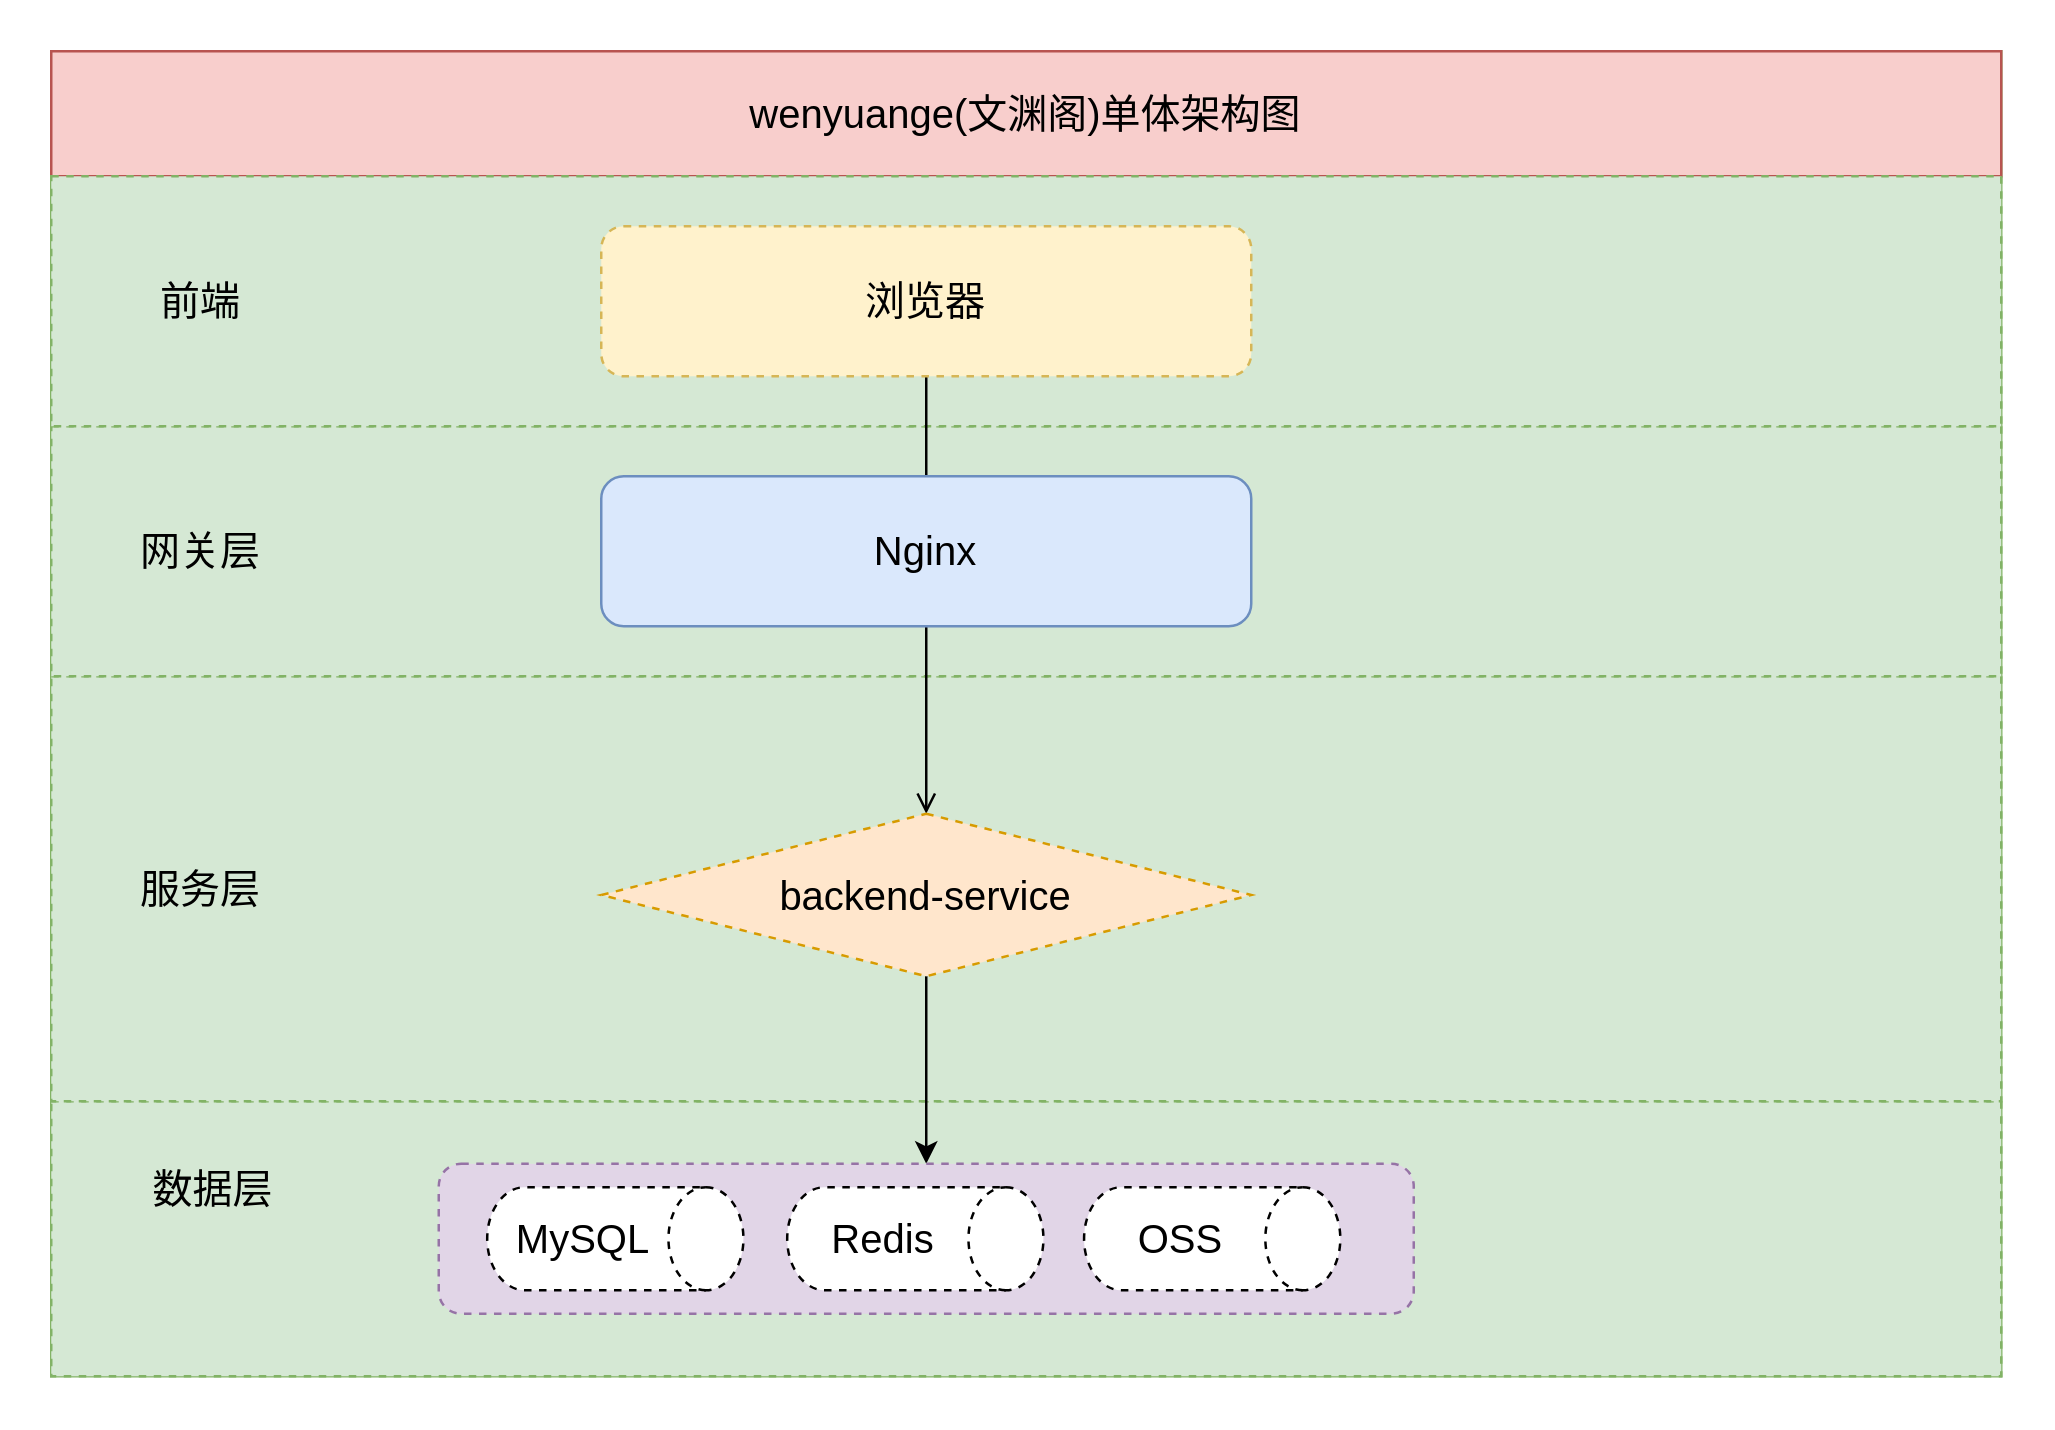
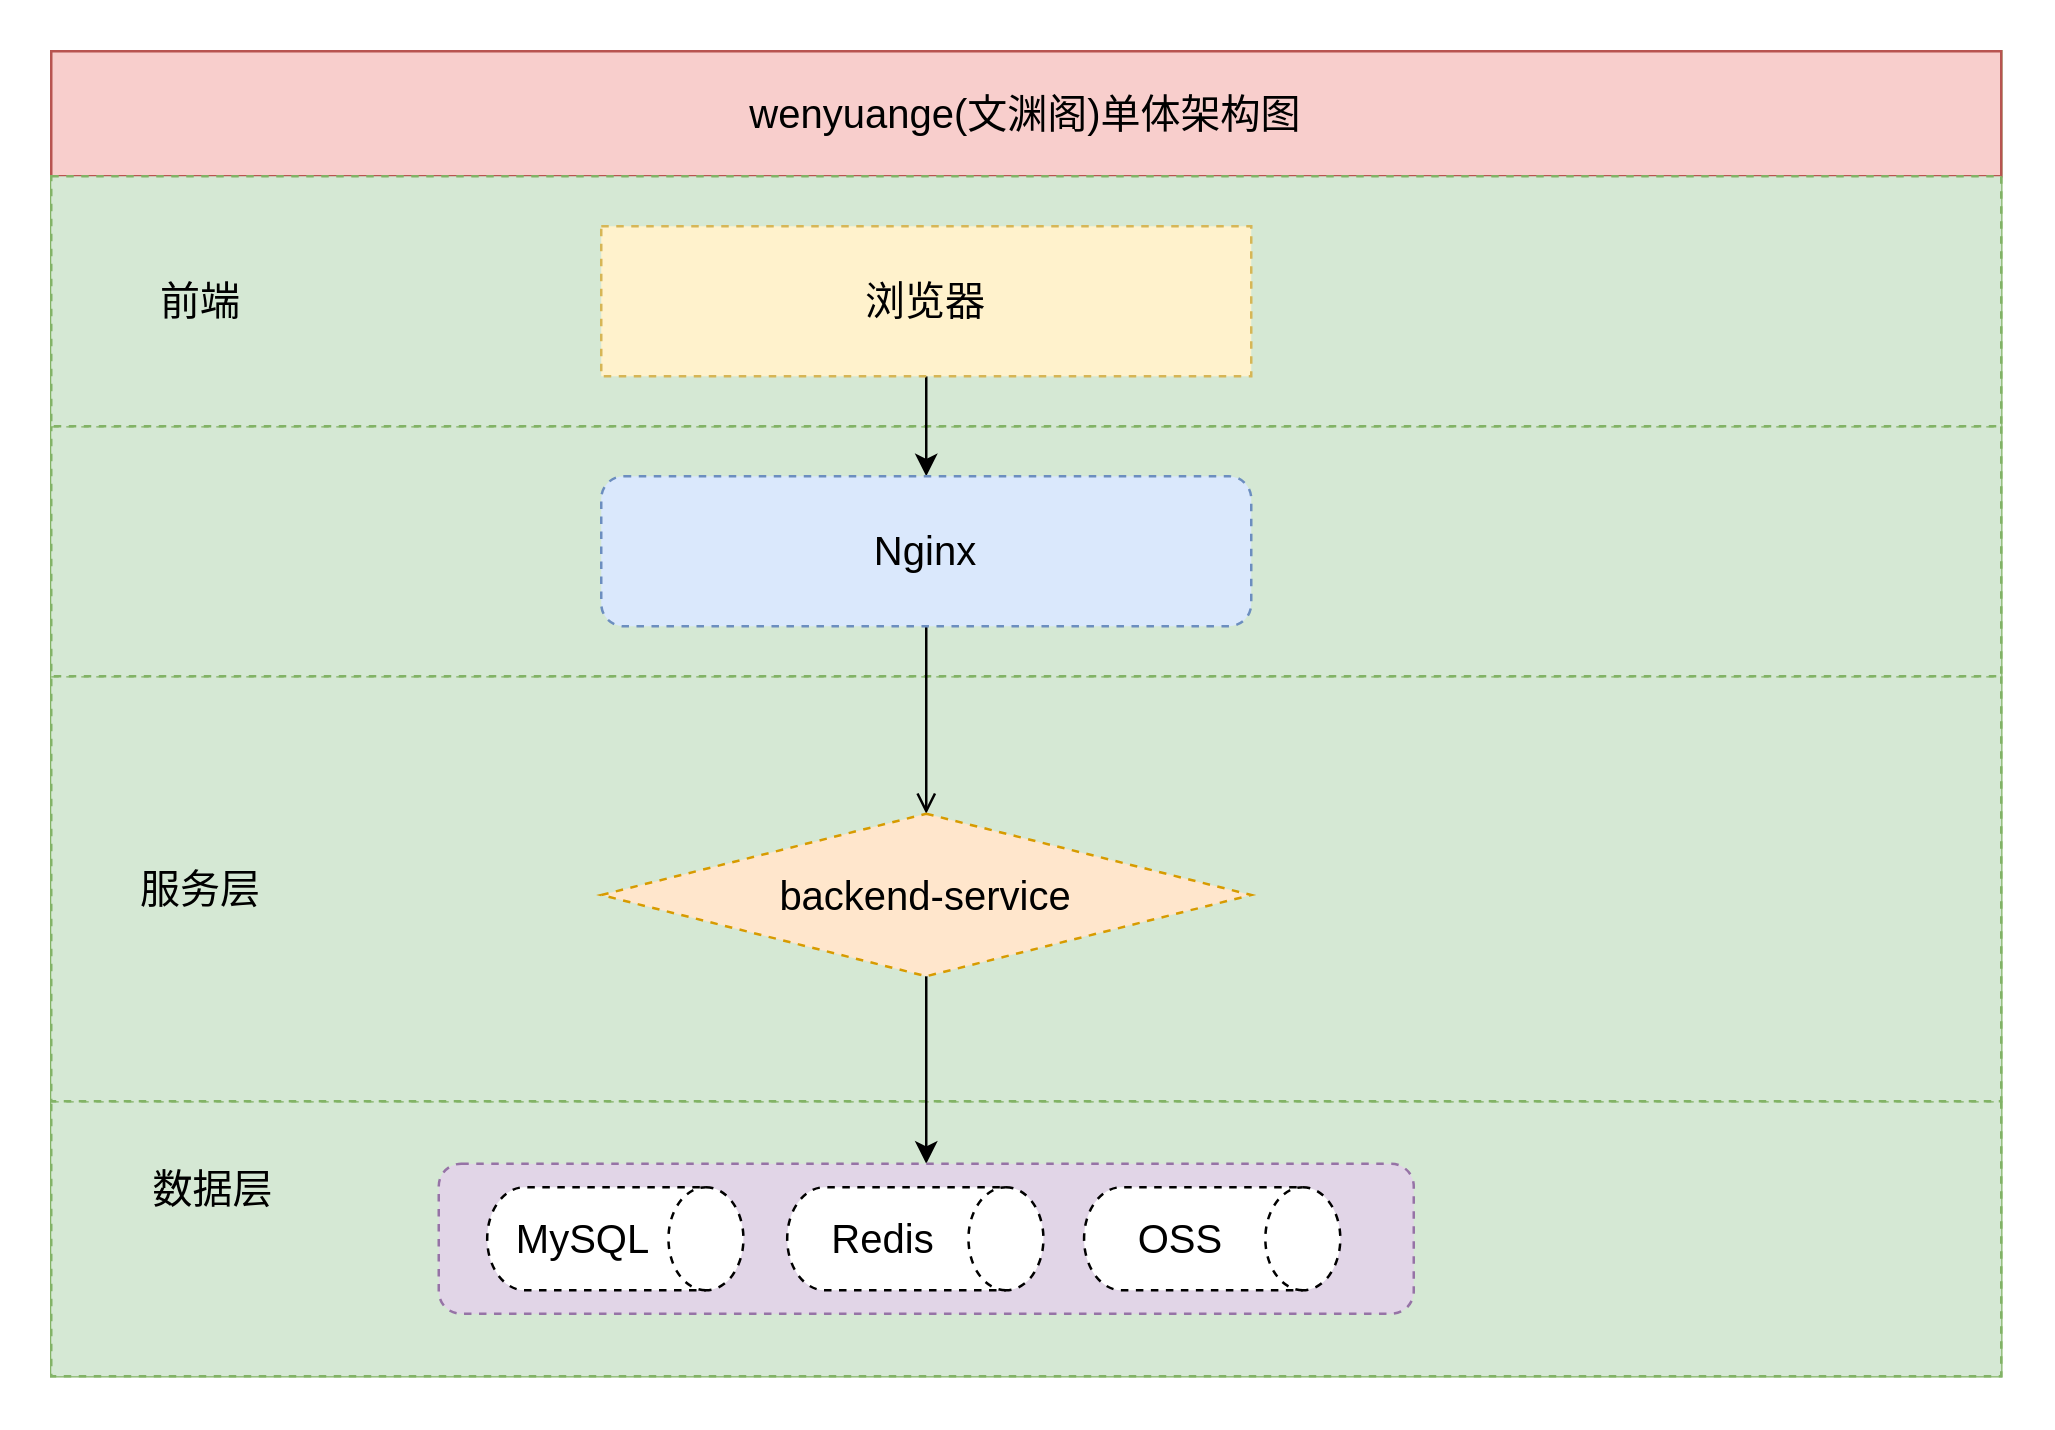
node "浏览器": shape rounded rectangle -> rectangle
edge "浏览器" -- "Nginx": arrowhead none -> classic
node "网关层": removed
node "Nginx": style solid -> dashed
